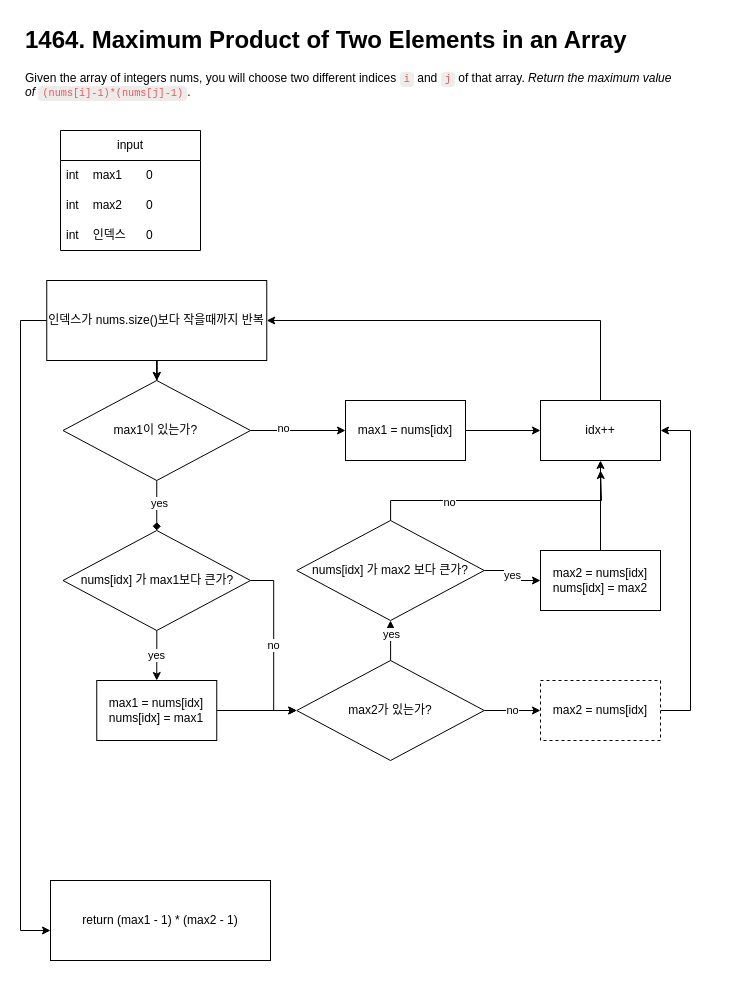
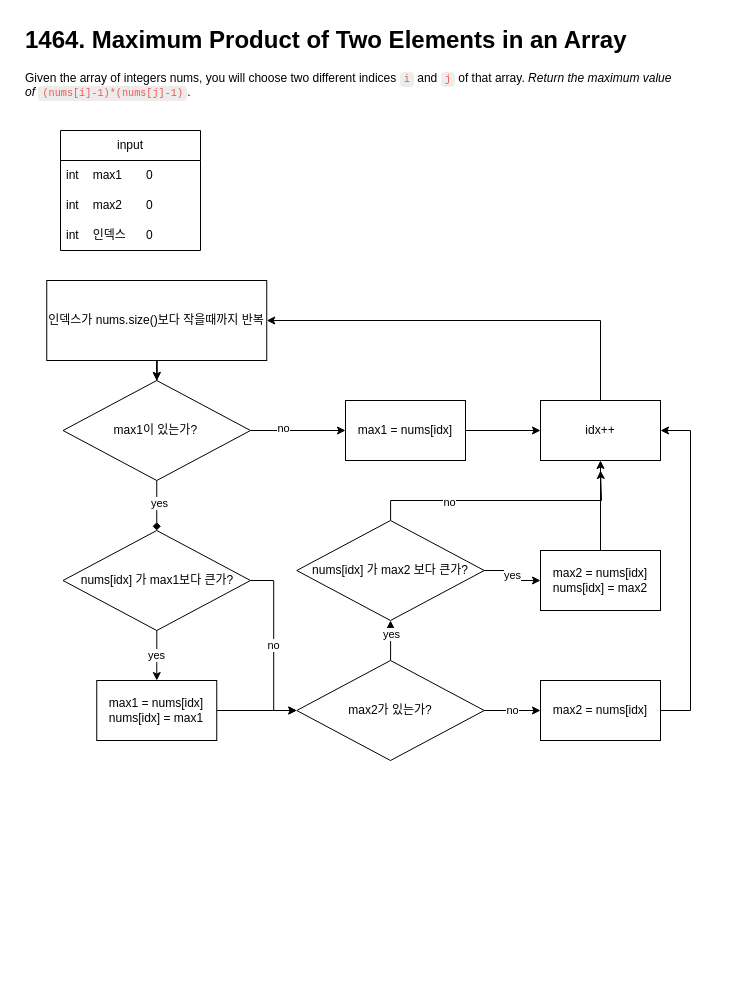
edge "인덱스가 nums.size()보다 작을때까지 반복" -> "return (max1 - 1) * (max2 - 1)": removed
node "max2 = nums[idx]": style dashed -> solid
node "return (max1 - 1) * (max2 - 1)": removed
